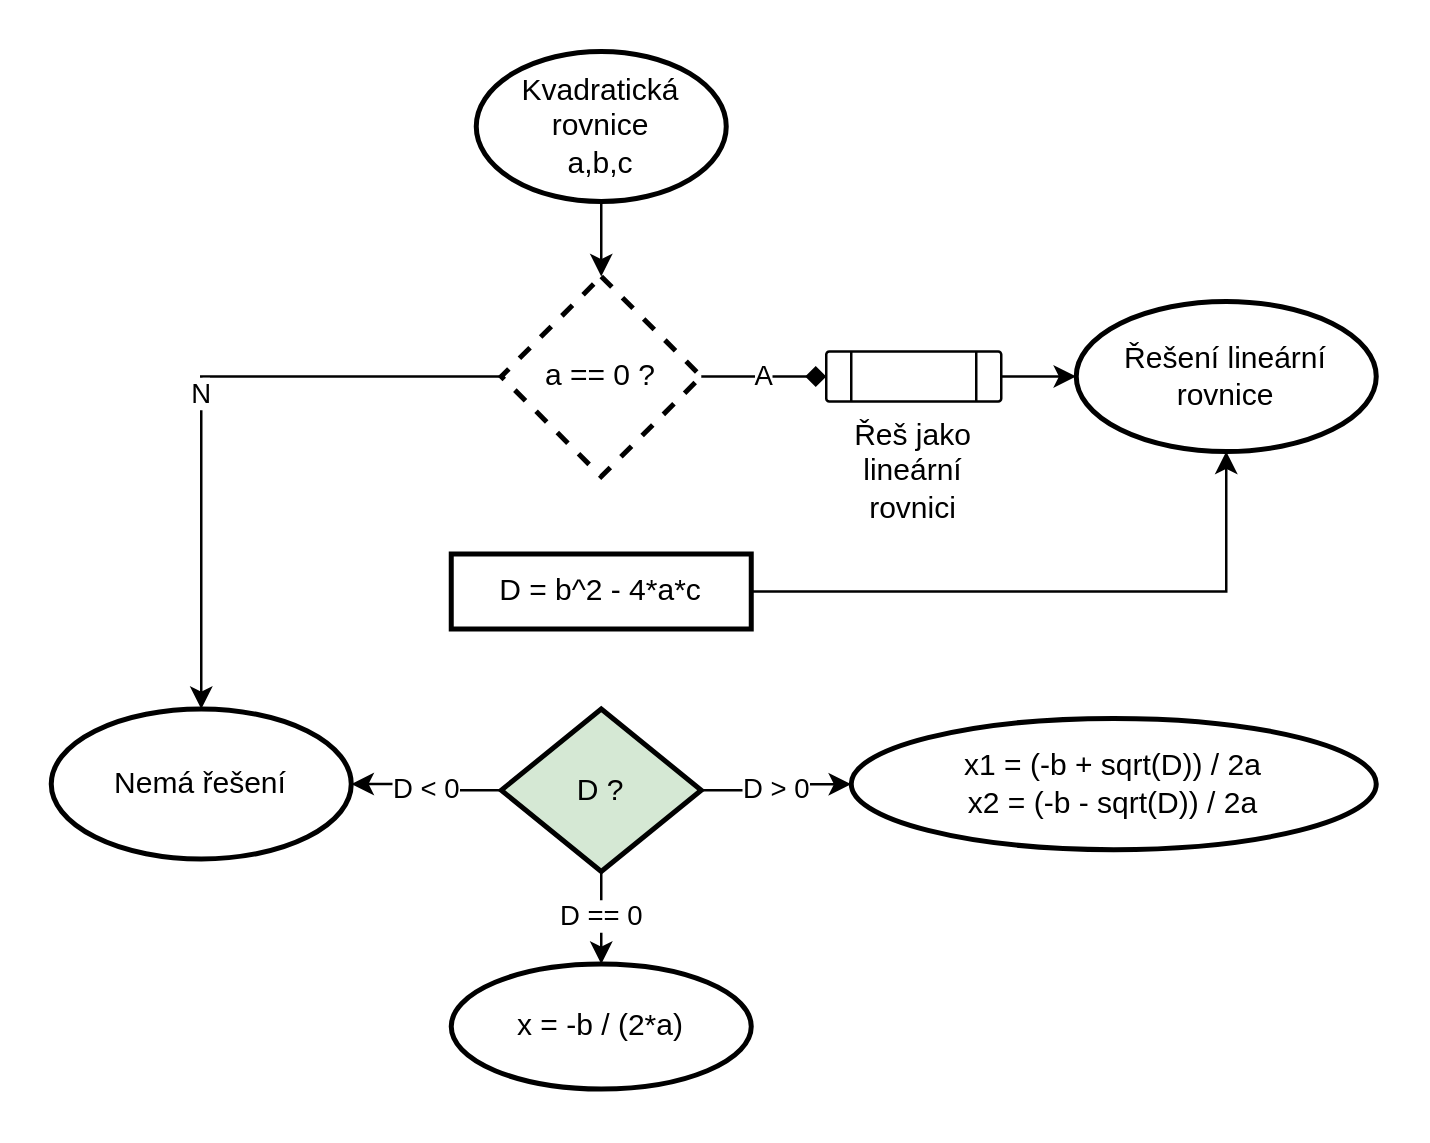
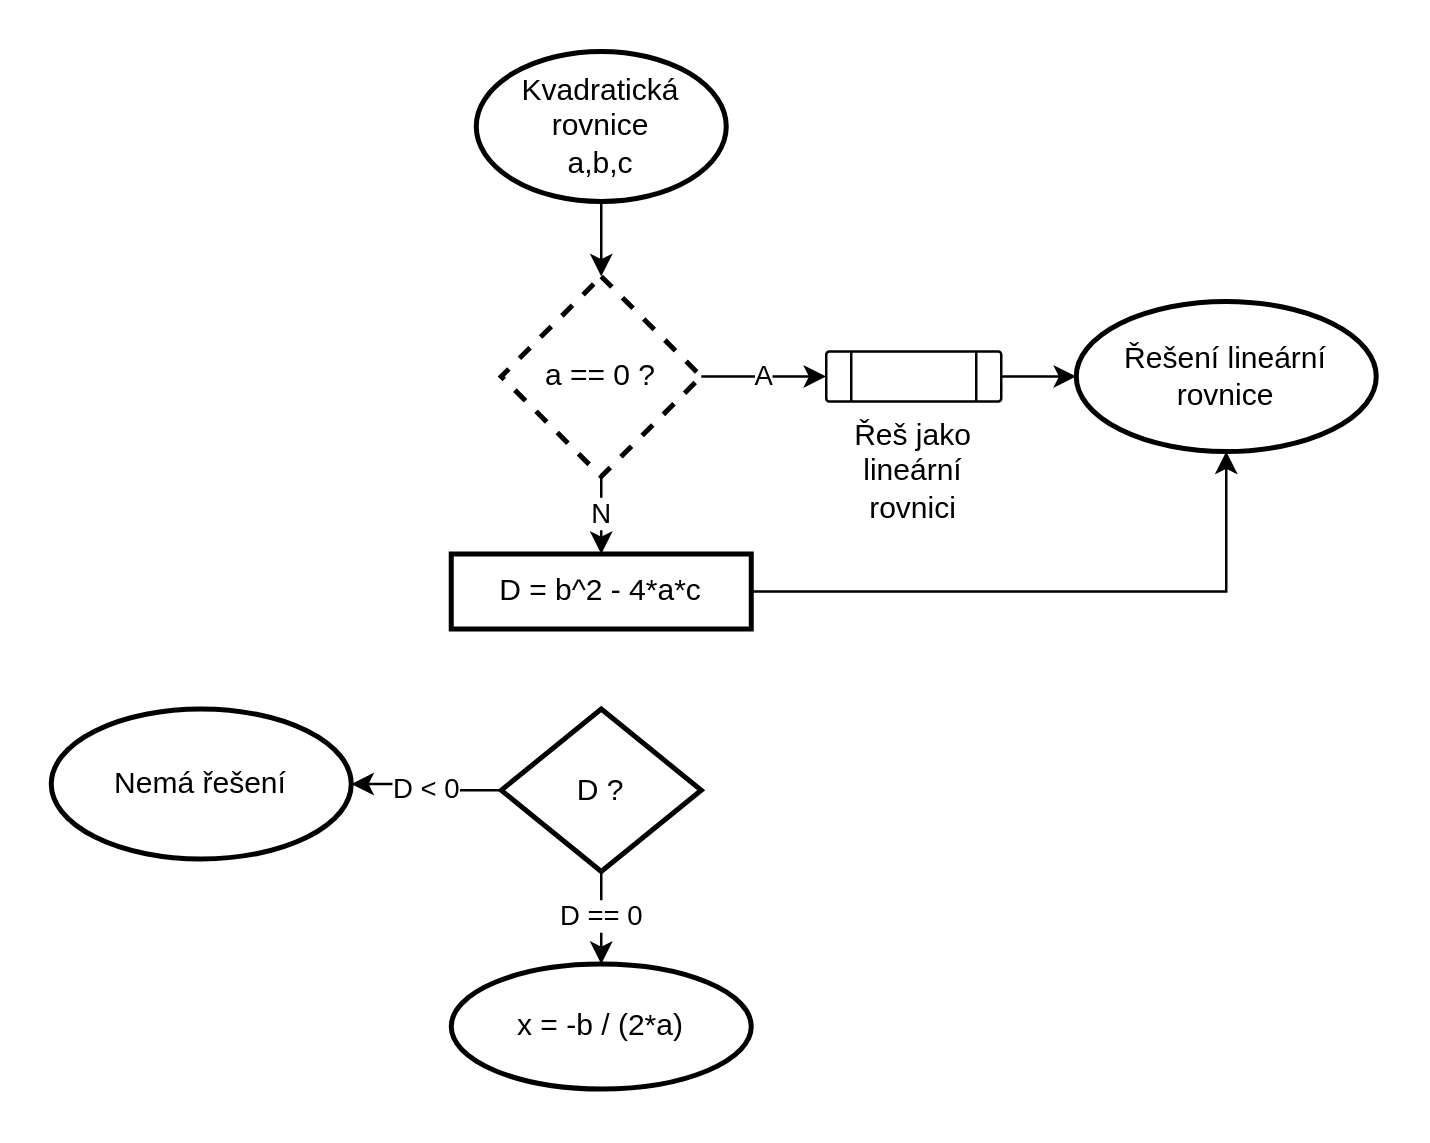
edge "a == 0 ?" -> "Nemá řešení": now "a == 0 ?" -> "D = b^2 - 4*a*c"
edge "a == 0 ?" -> "Řeš jako lineární rovnici": arrowhead diamond -> classic
node "x1 = (-b + sqrt(D)) / 2a x2 = (-b - sqrt(D)) / 2a": removed
node "D ?": fillcolor #d5e8d4 -> #ffffff
edge "D ?" -> "x1 = (-b + sqrt(D)) / 2a x2 = (-b - sqrt(D)) / 2a": removed, label "D > 0"
